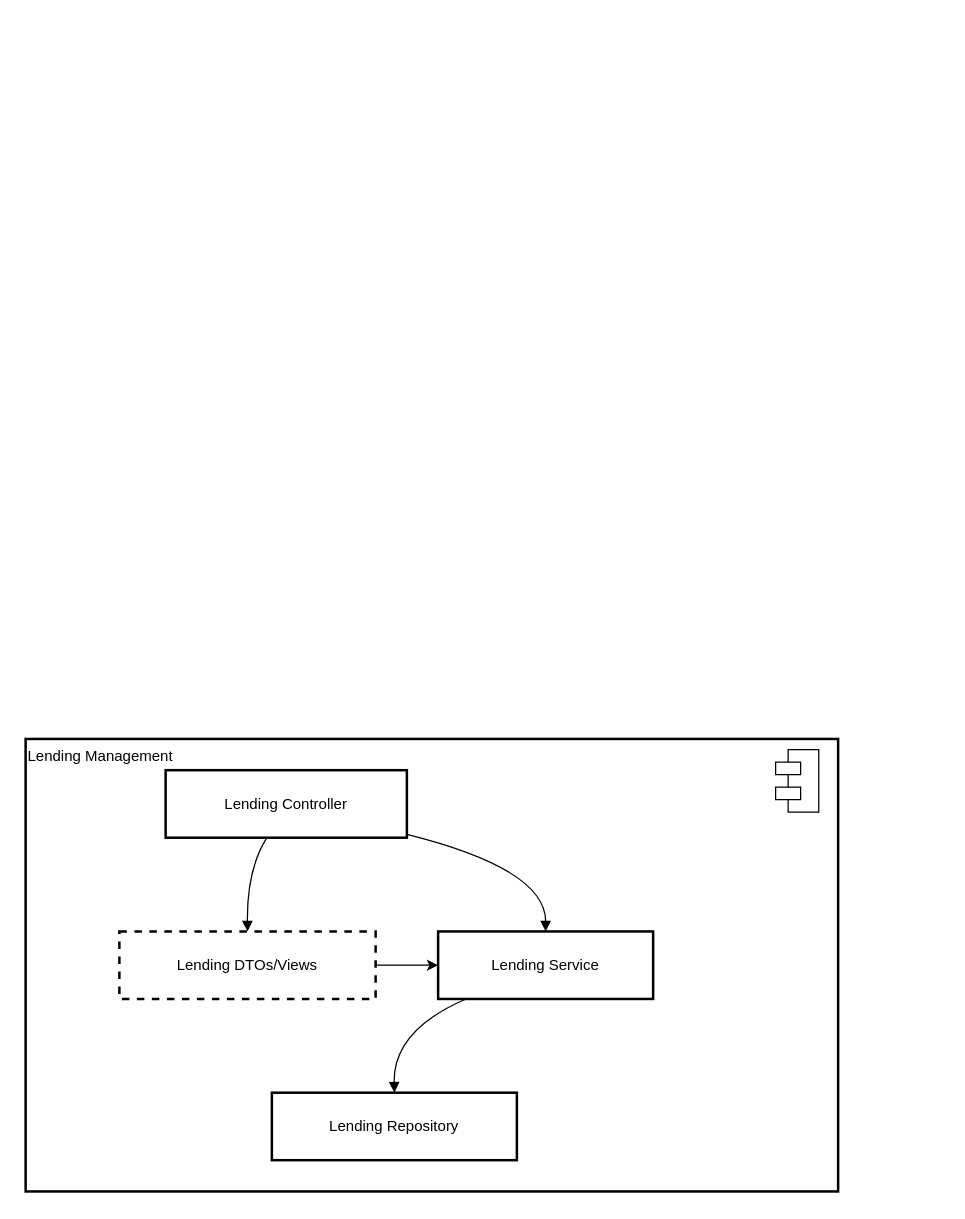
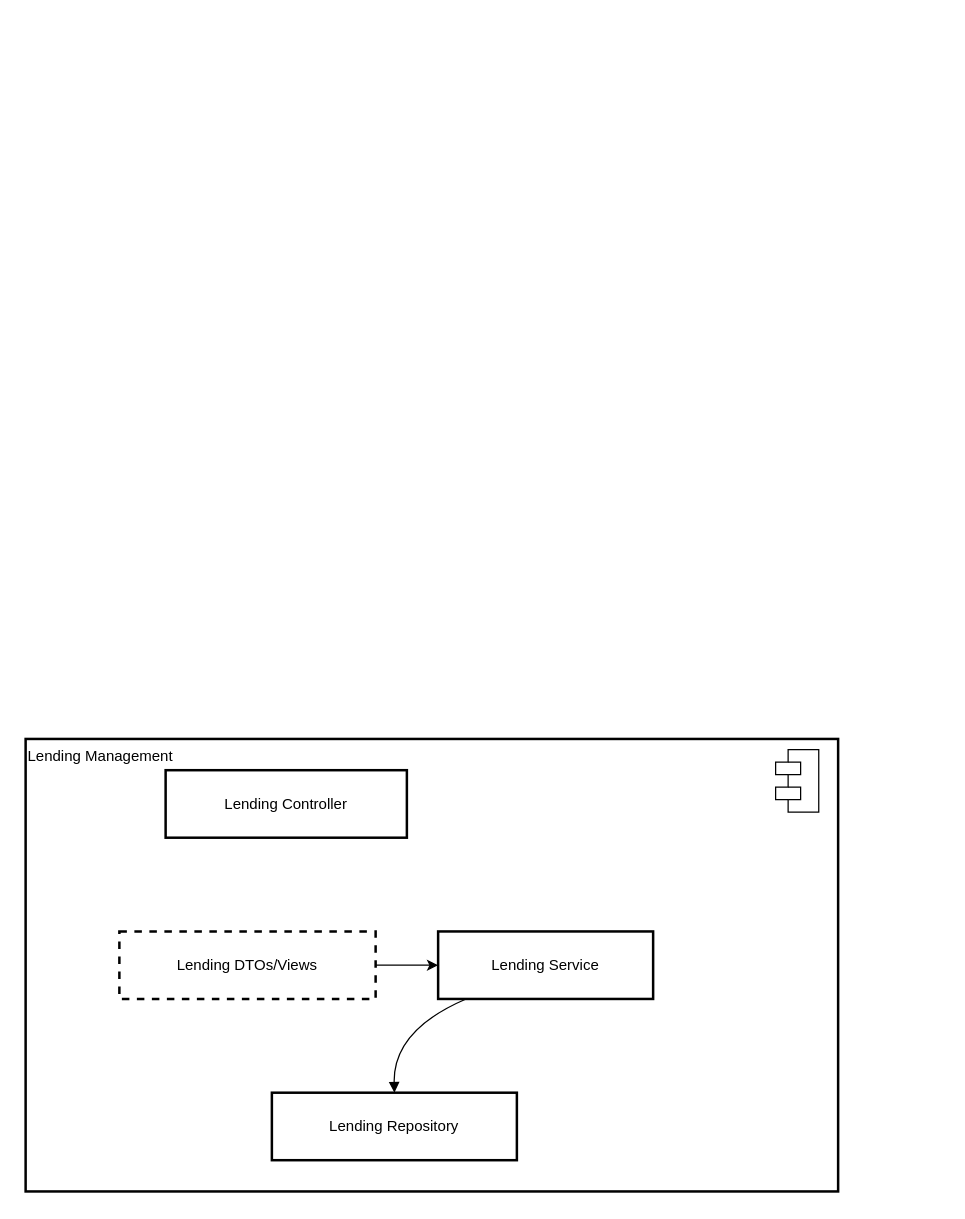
edge "Lending Controller" -> "Lending Service": removed
edge "Lending Controller" -> "Lending DTOs/Views": removed
